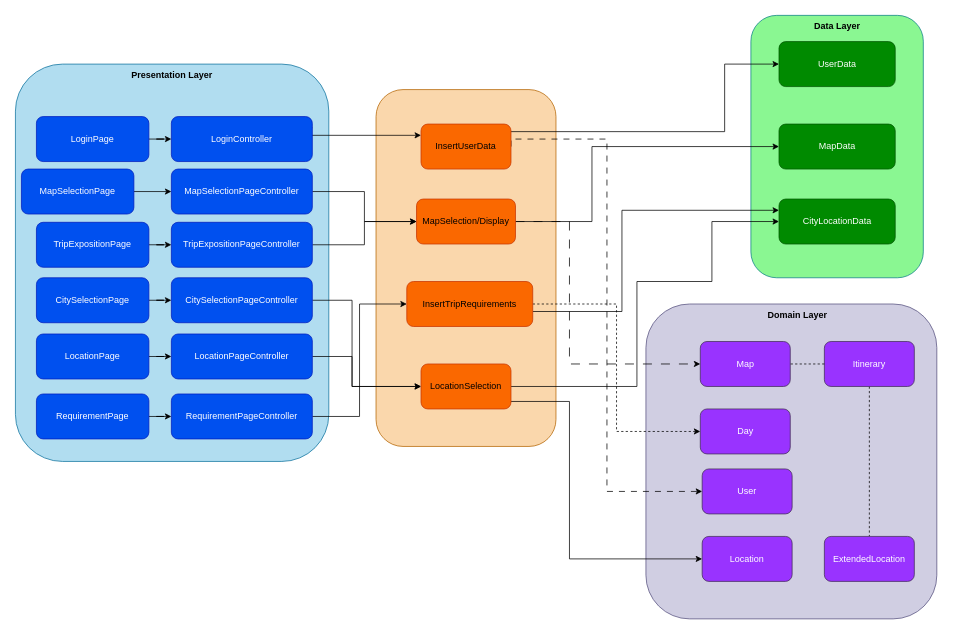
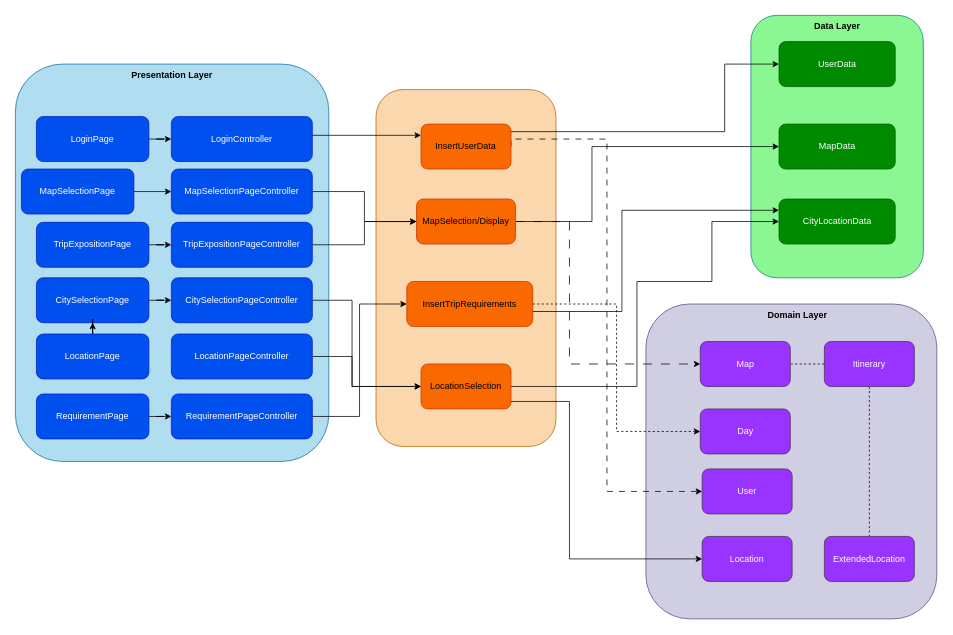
edge "LocationPage" -> "LocationPageController": now "LocationPage" -> "CitySelectionPage"
